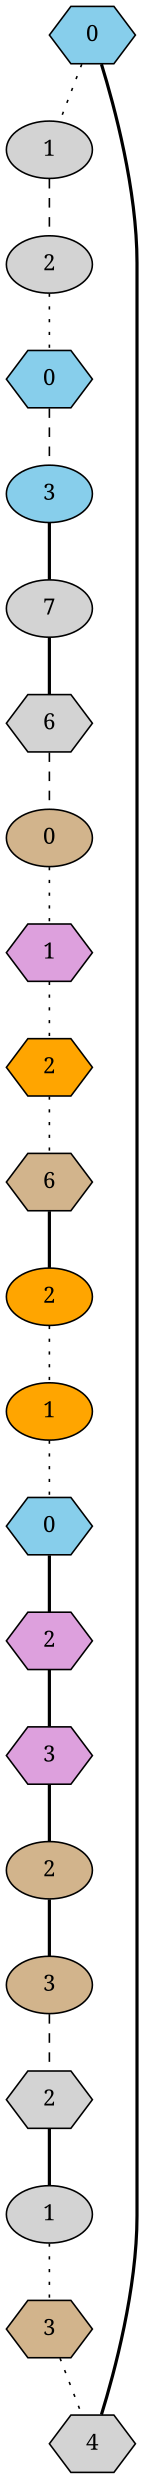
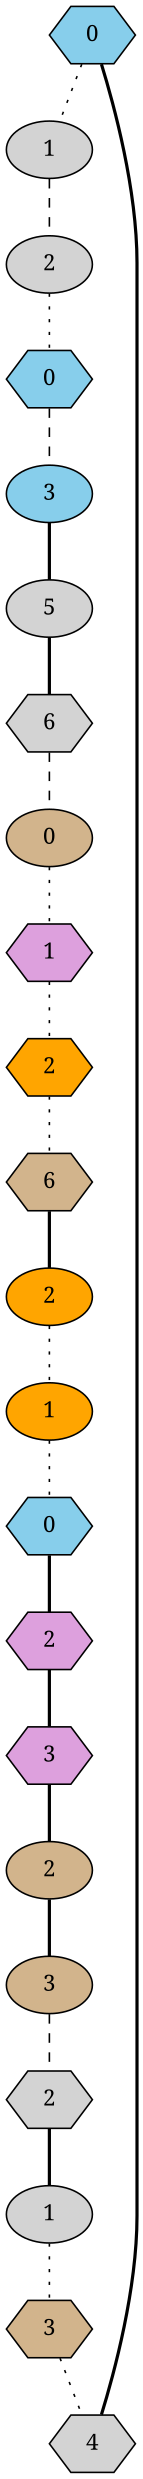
node "7": label "7" -> "5"
